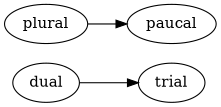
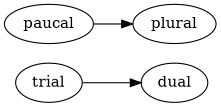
edge "plural" -> "paucal": reversed
edge "dual" -> "trial": reversed
